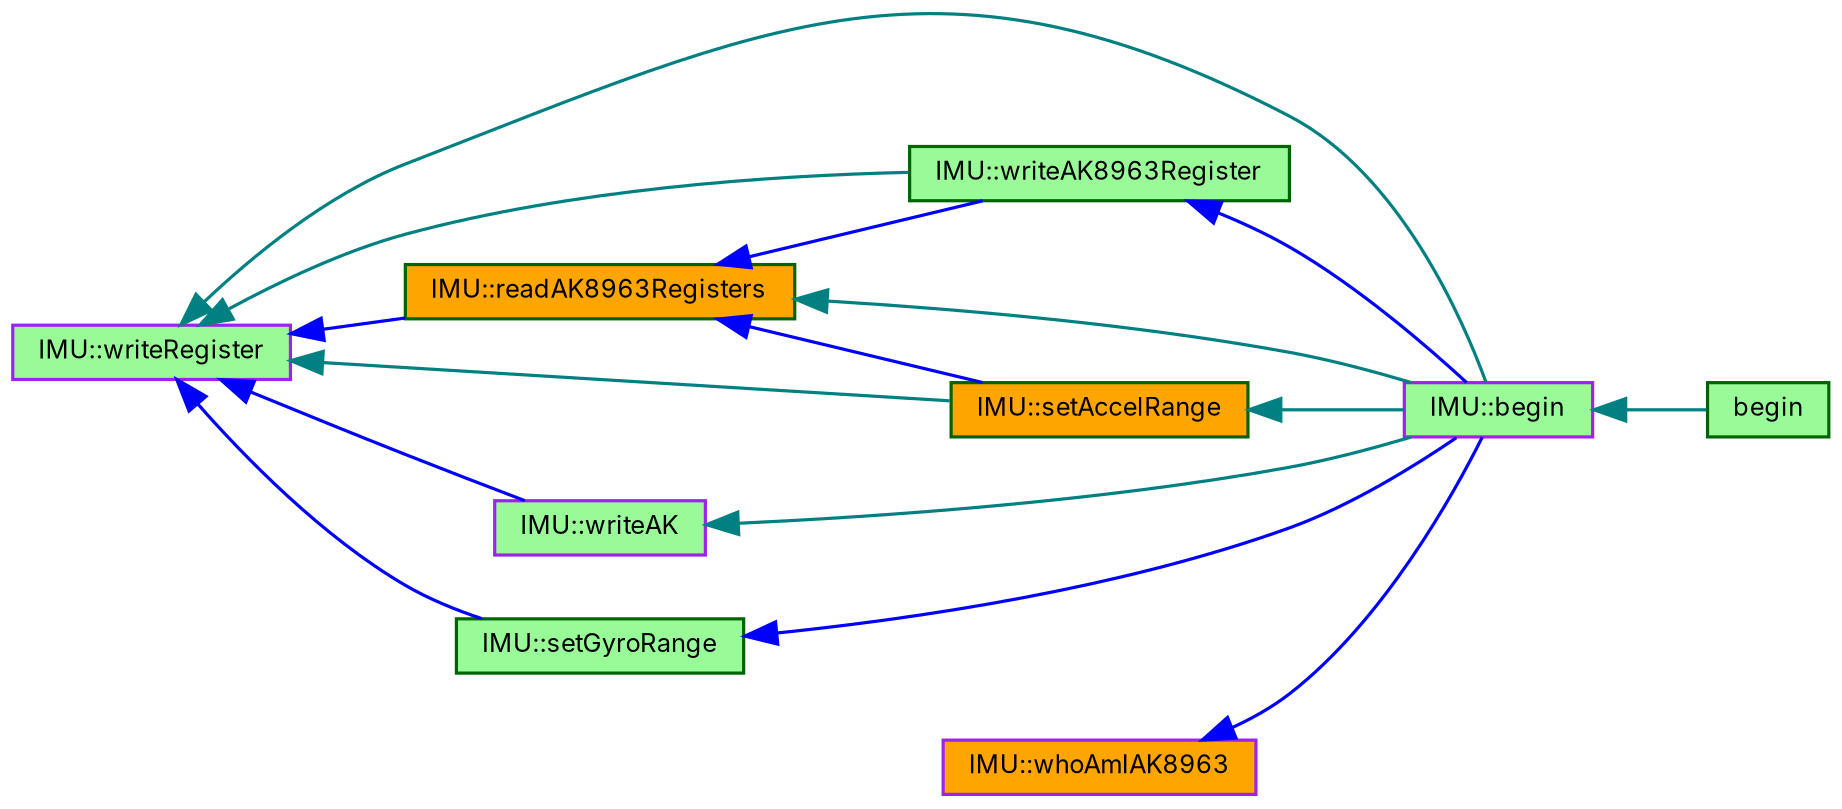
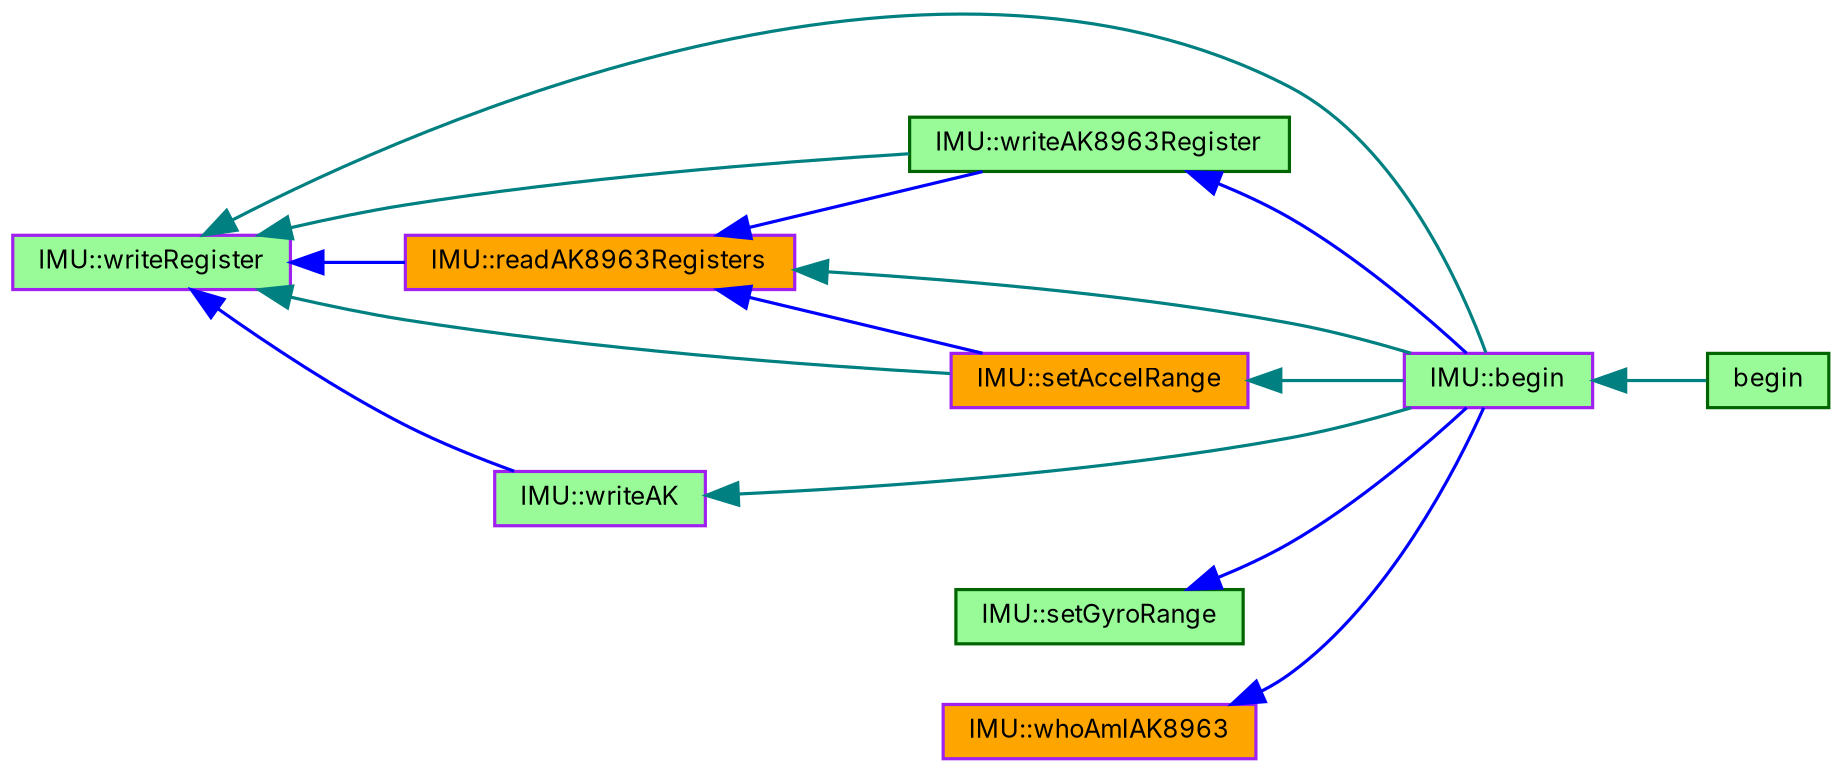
node "IMU::readAK8963Registers": color darkgreen -> purple
node "IMU::setAccelRange": color darkgreen -> purple
edge "IMU::setGyroRange" -> "IMU::writeRegister": removed
